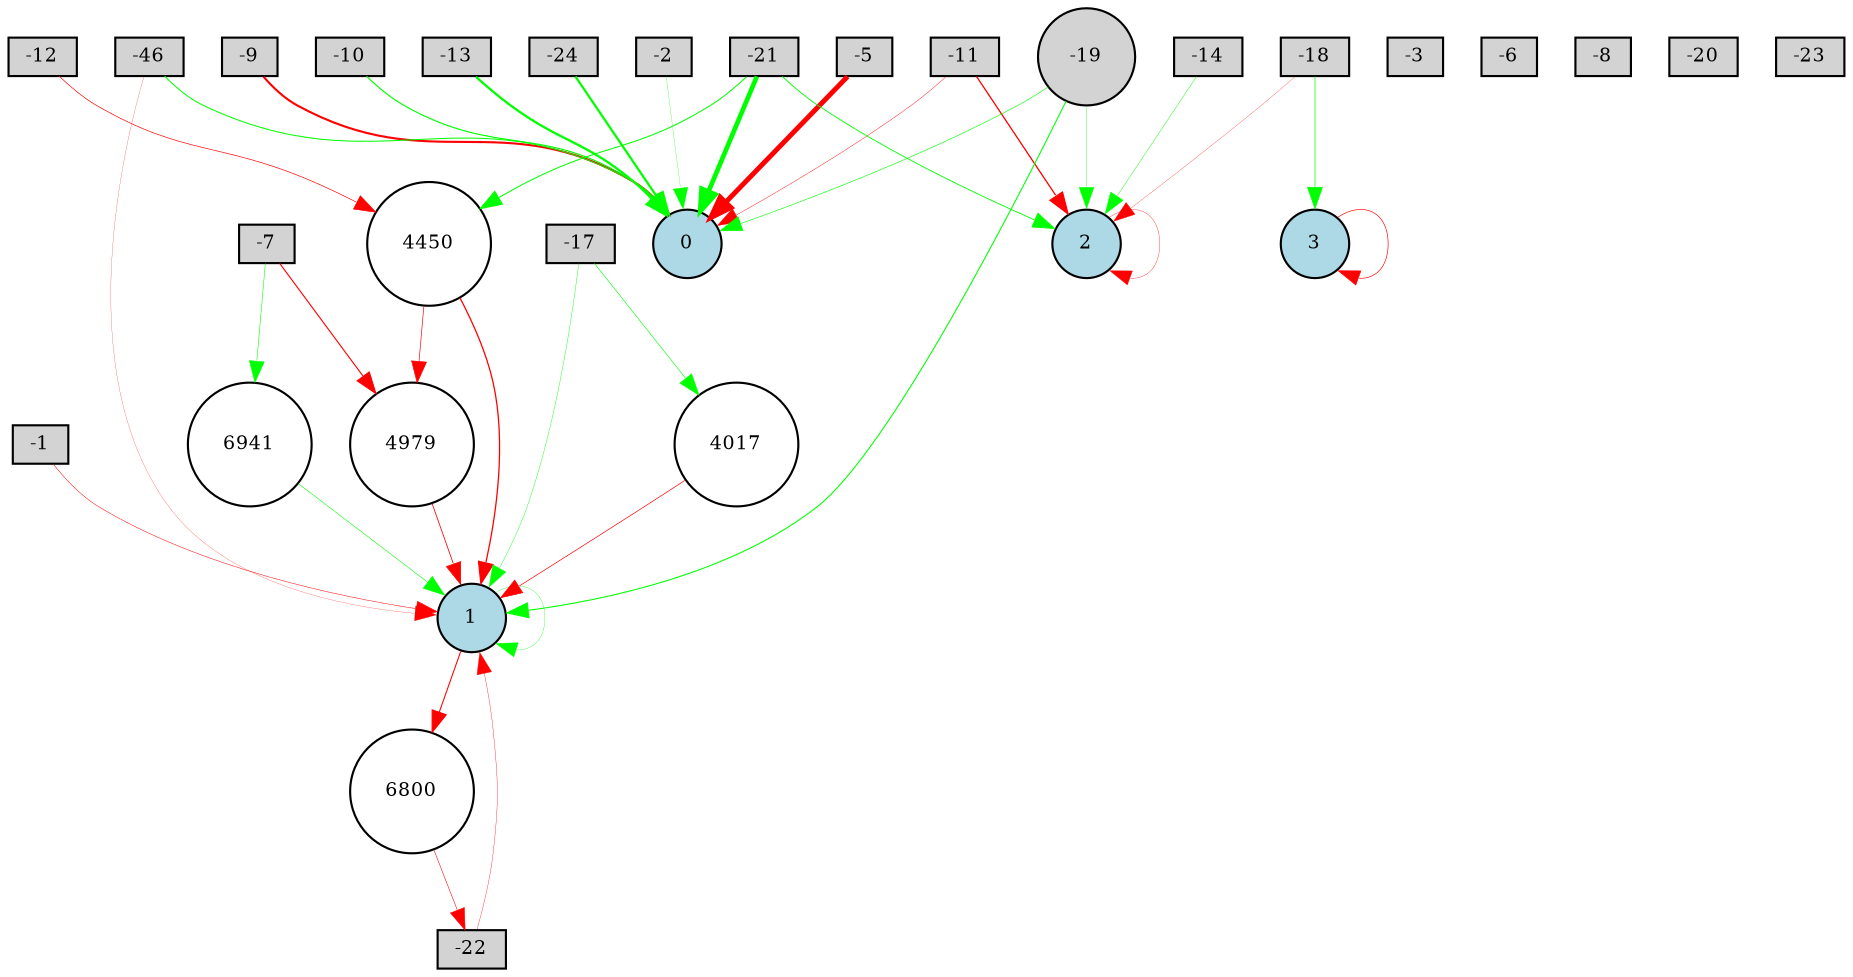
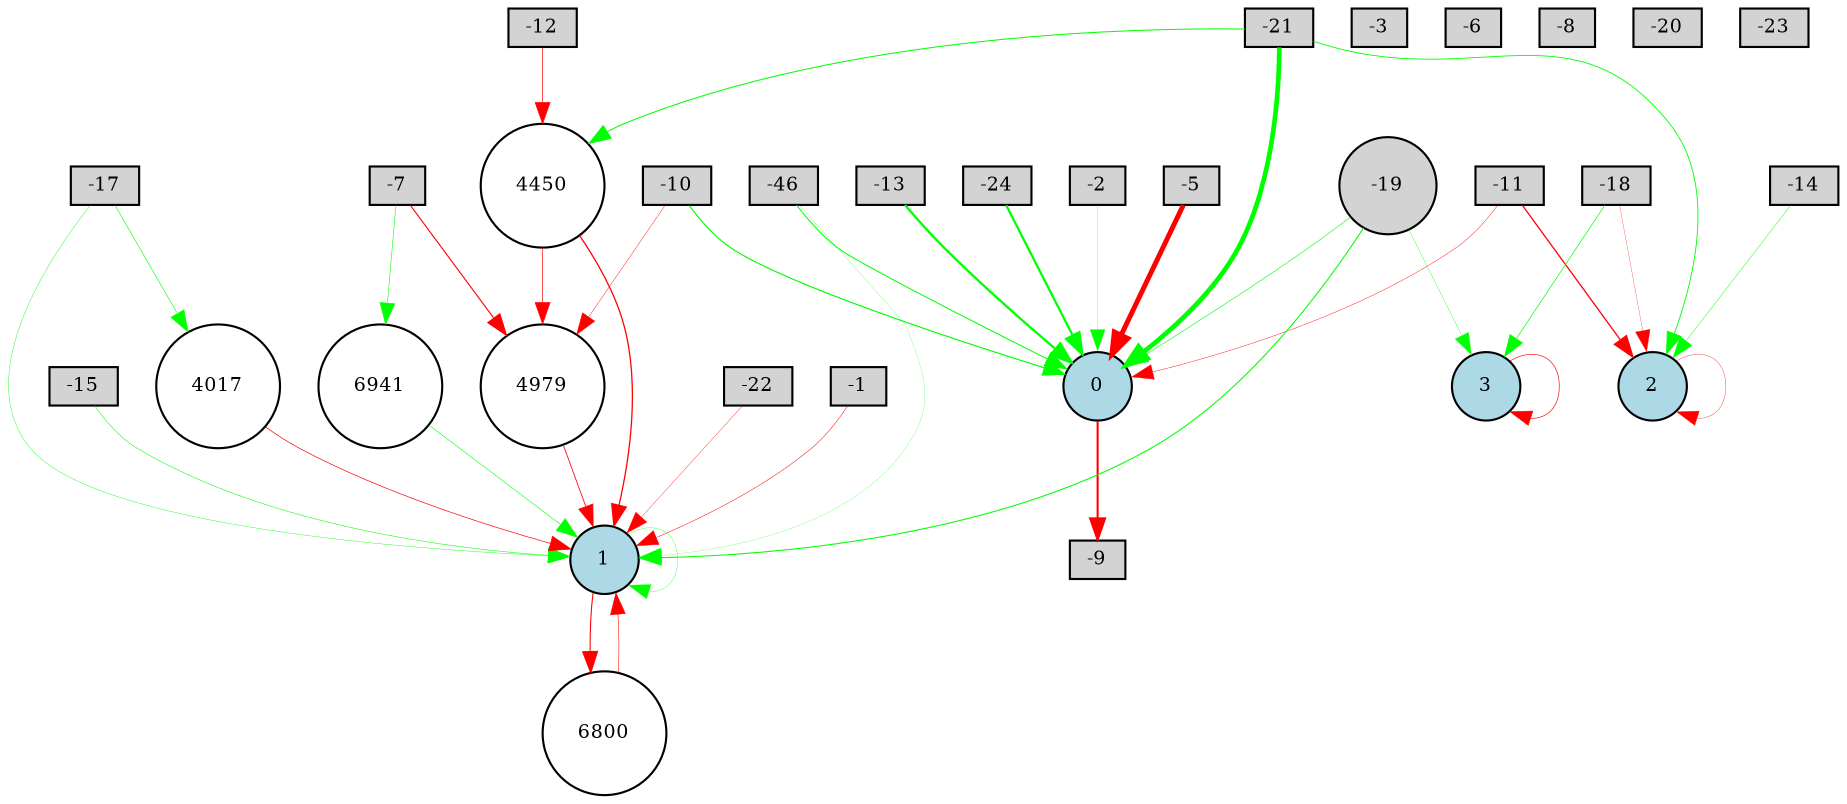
edge "-9" -> "0": reversed
edge "-19" -> "2": now "-19" -> "3"
edge "-10" -> "4979": added
node "-15": added
edge "-46" -> "1": color red -> green
edge "6800" -> "-22": now "6800" -> "1"
